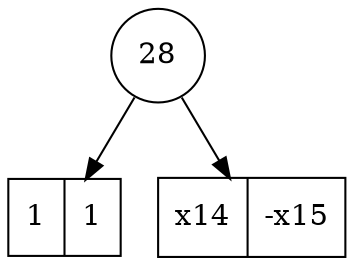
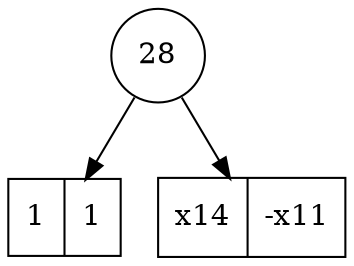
node "x14": text "-x15" -> "-x11"
